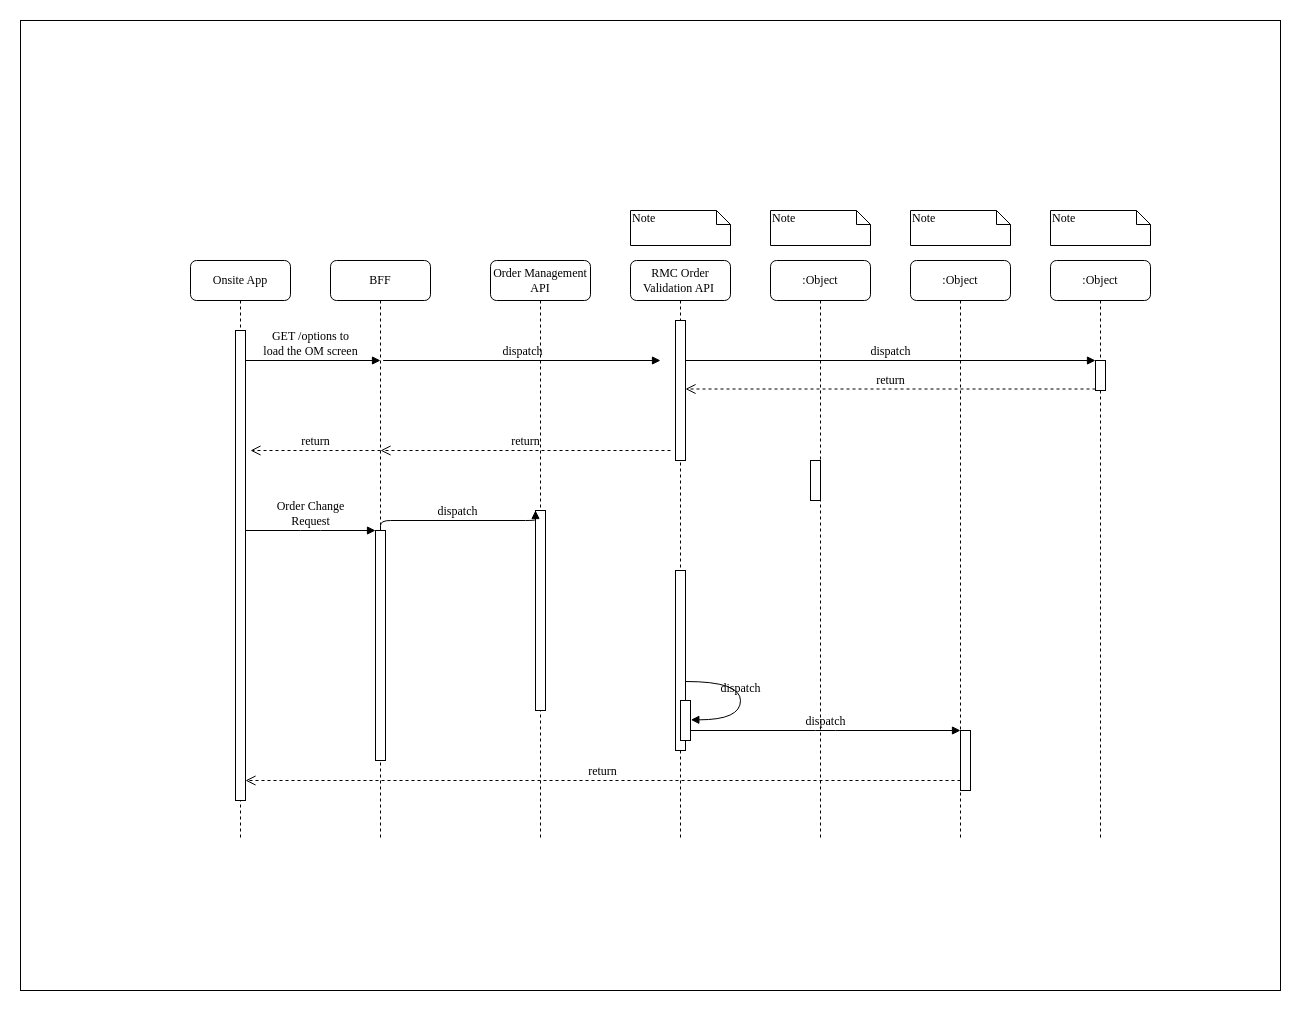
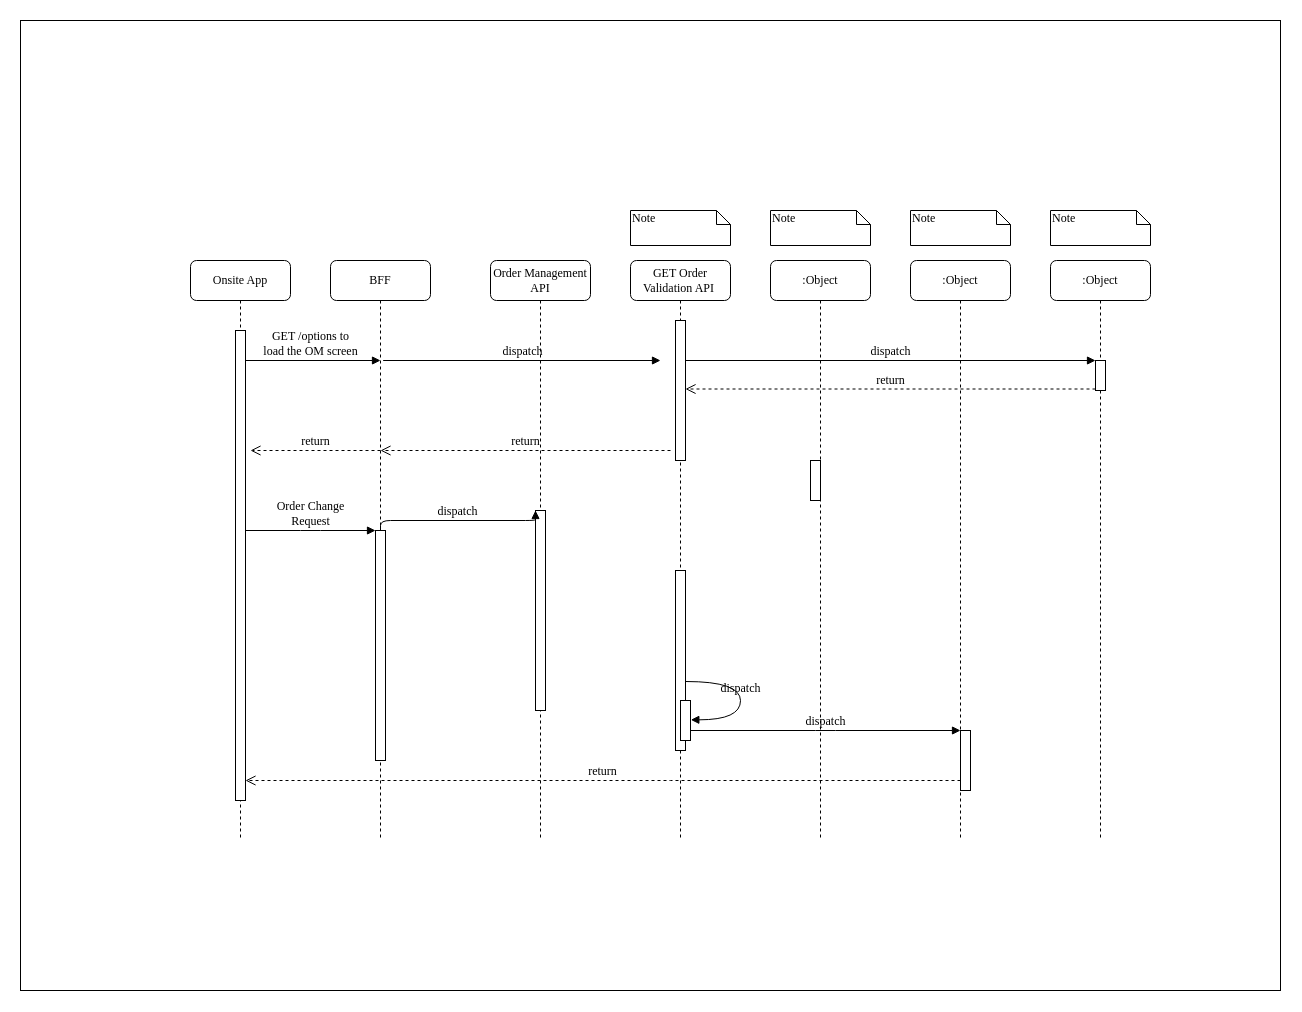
node "RMC Order Validation API": label "RMC Order Validation API" -> "GET Order Validation API"
